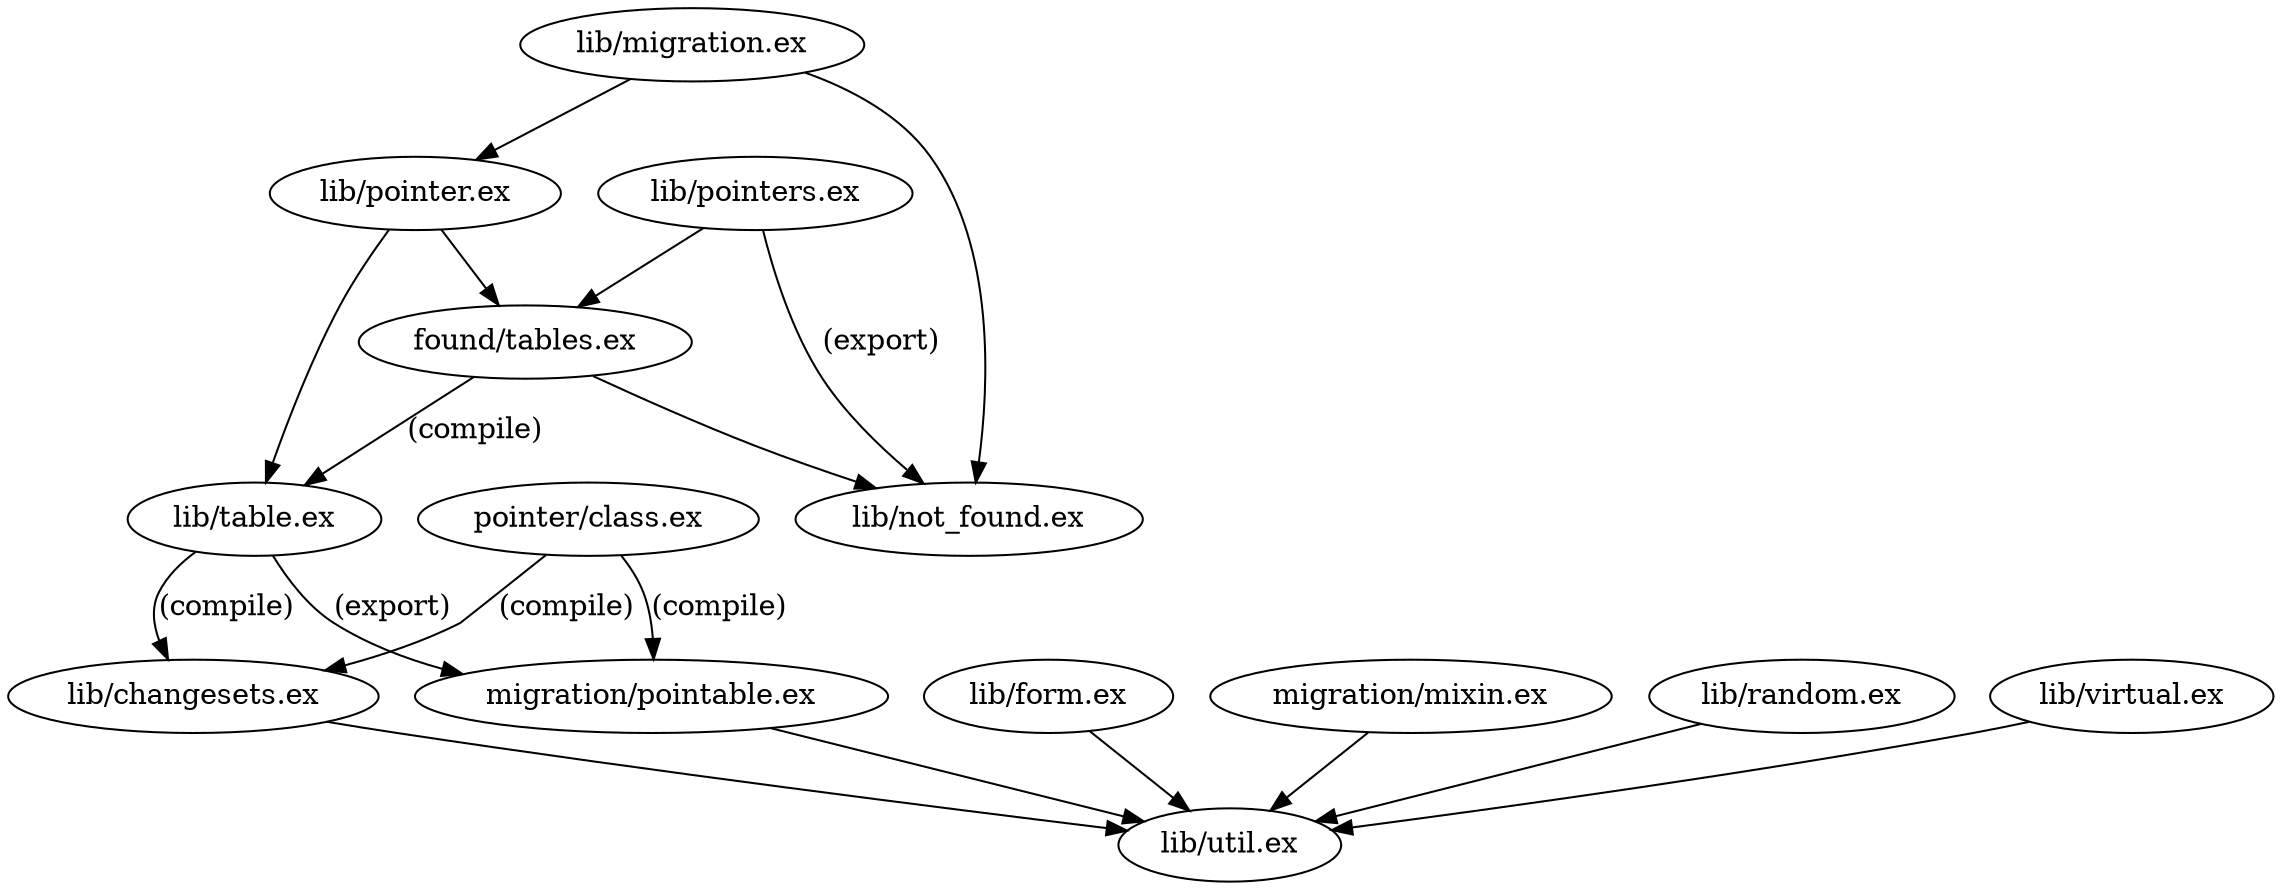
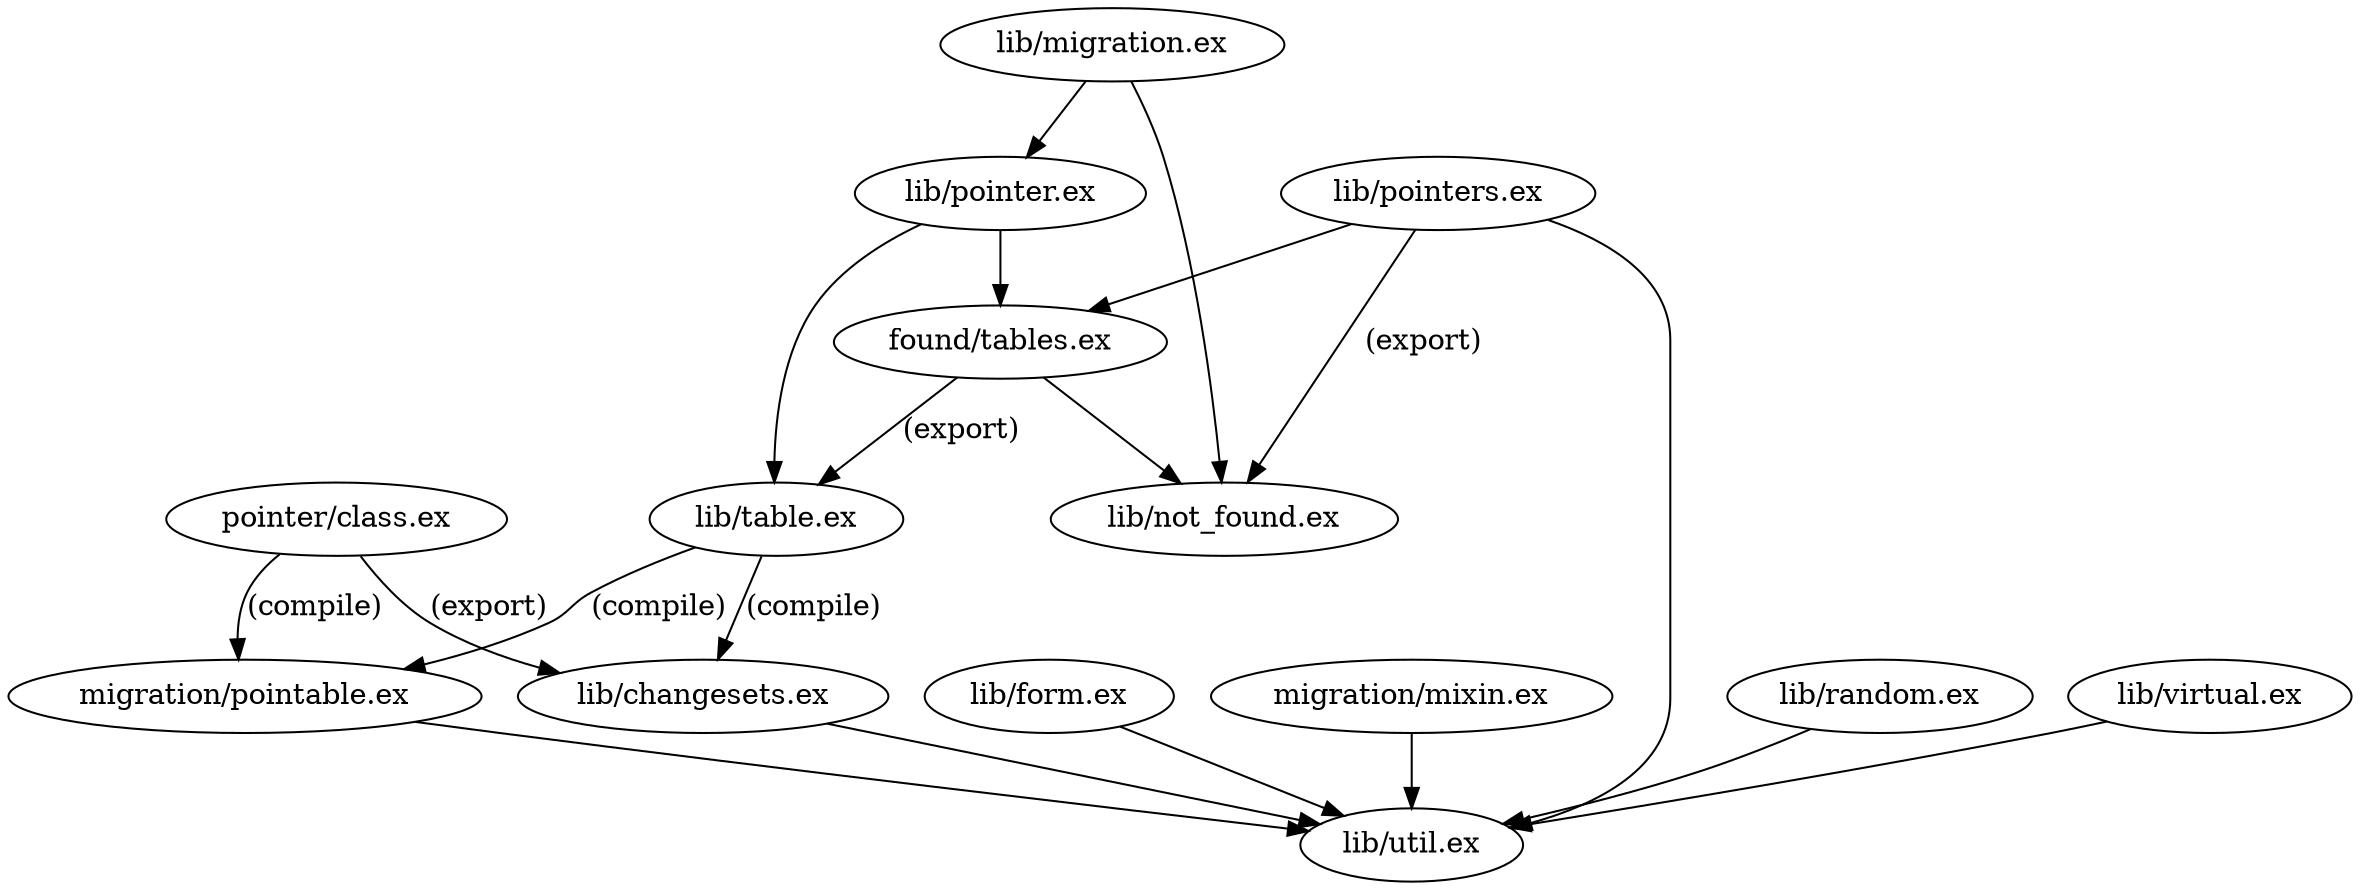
edge "found/tables.ex" -> "lib/table.ex": label "(compile)" -> "(export)"
edge "lib/pointers.ex" -> "lib/util.ex": added
edge "lib/table.ex" -> "migration/pointable.ex": label "(export)" -> "(compile)"
edge "pointer/class.ex" -> "lib/changesets.ex": label "(compile)" -> "(export)"
